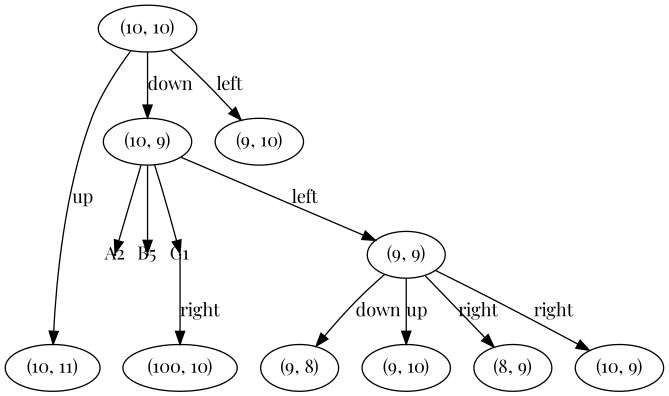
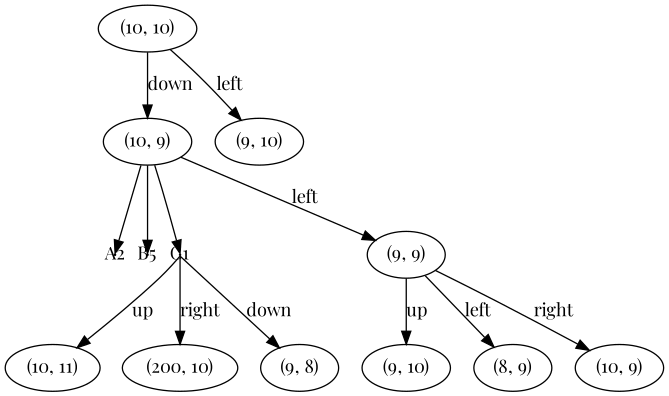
edge "(10, 10)" -> "(10, 11)": now "C1" -> "(10, 11)"
edge "(9, 9)" -> "(9, 8)": now "C1" -> "(9, 8)"
edge "(9, 9)" -> "(8, 9)": label "right" -> "left"
node "(100, 10)": label "(100, 10)" -> "(200, 10)"
